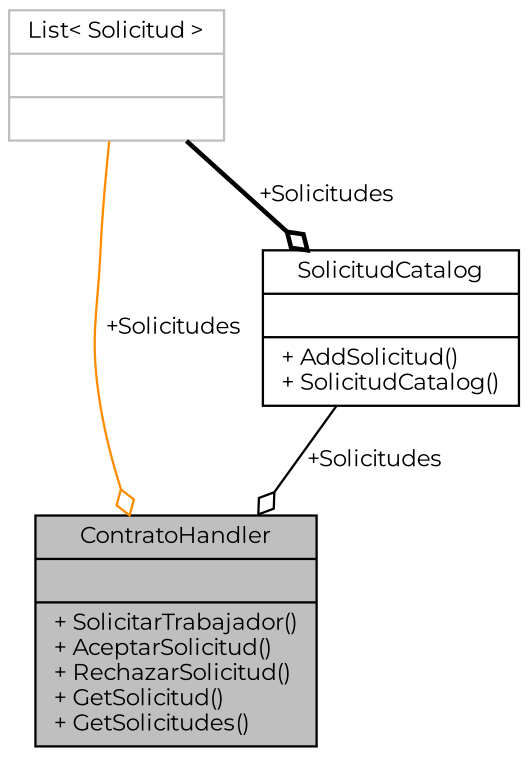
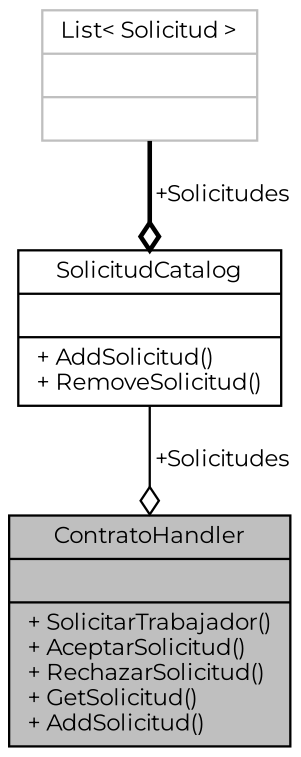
edge "List< Solicitud >" -> "ContratoHandler": removed, label "+Solicitudes"
node "SolicitudCatalog": text "+ SolicitudCatalog()" -> "+ RemoveSolicitud()"
node "ContratoHandler": text "+ GetSolicitudes()" -> "+ AddSolicitud()"
